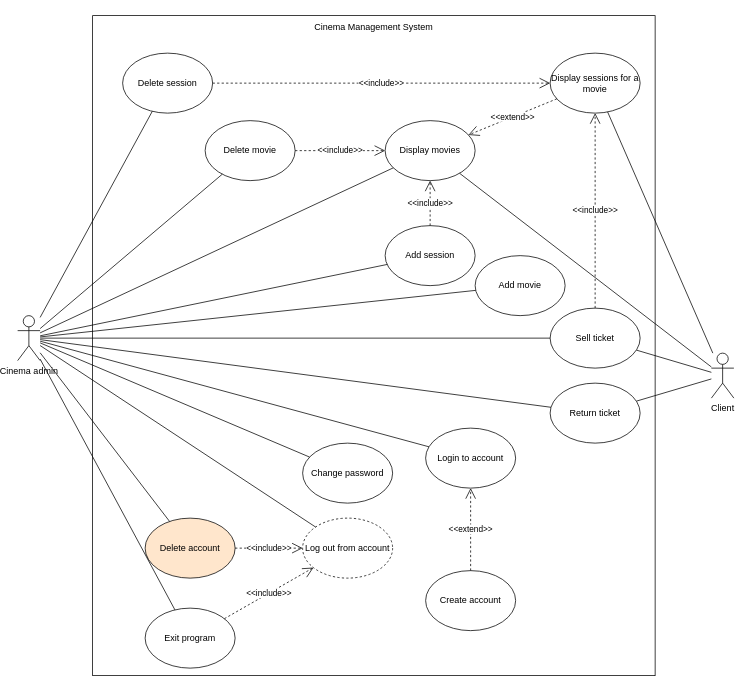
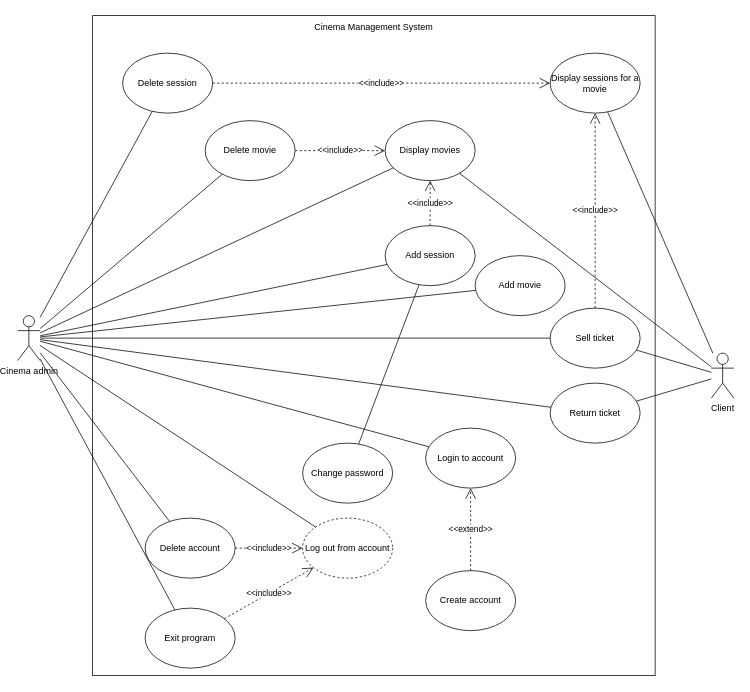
edge "Display sessions for a movie" -> "Display movies": removed, label "<<extend>>"
edge "Cinema admin" -- "Change password": now "Add session" -- "Change password"
node "Delete account": fillcolor #ffe6cc -> #ffffff
